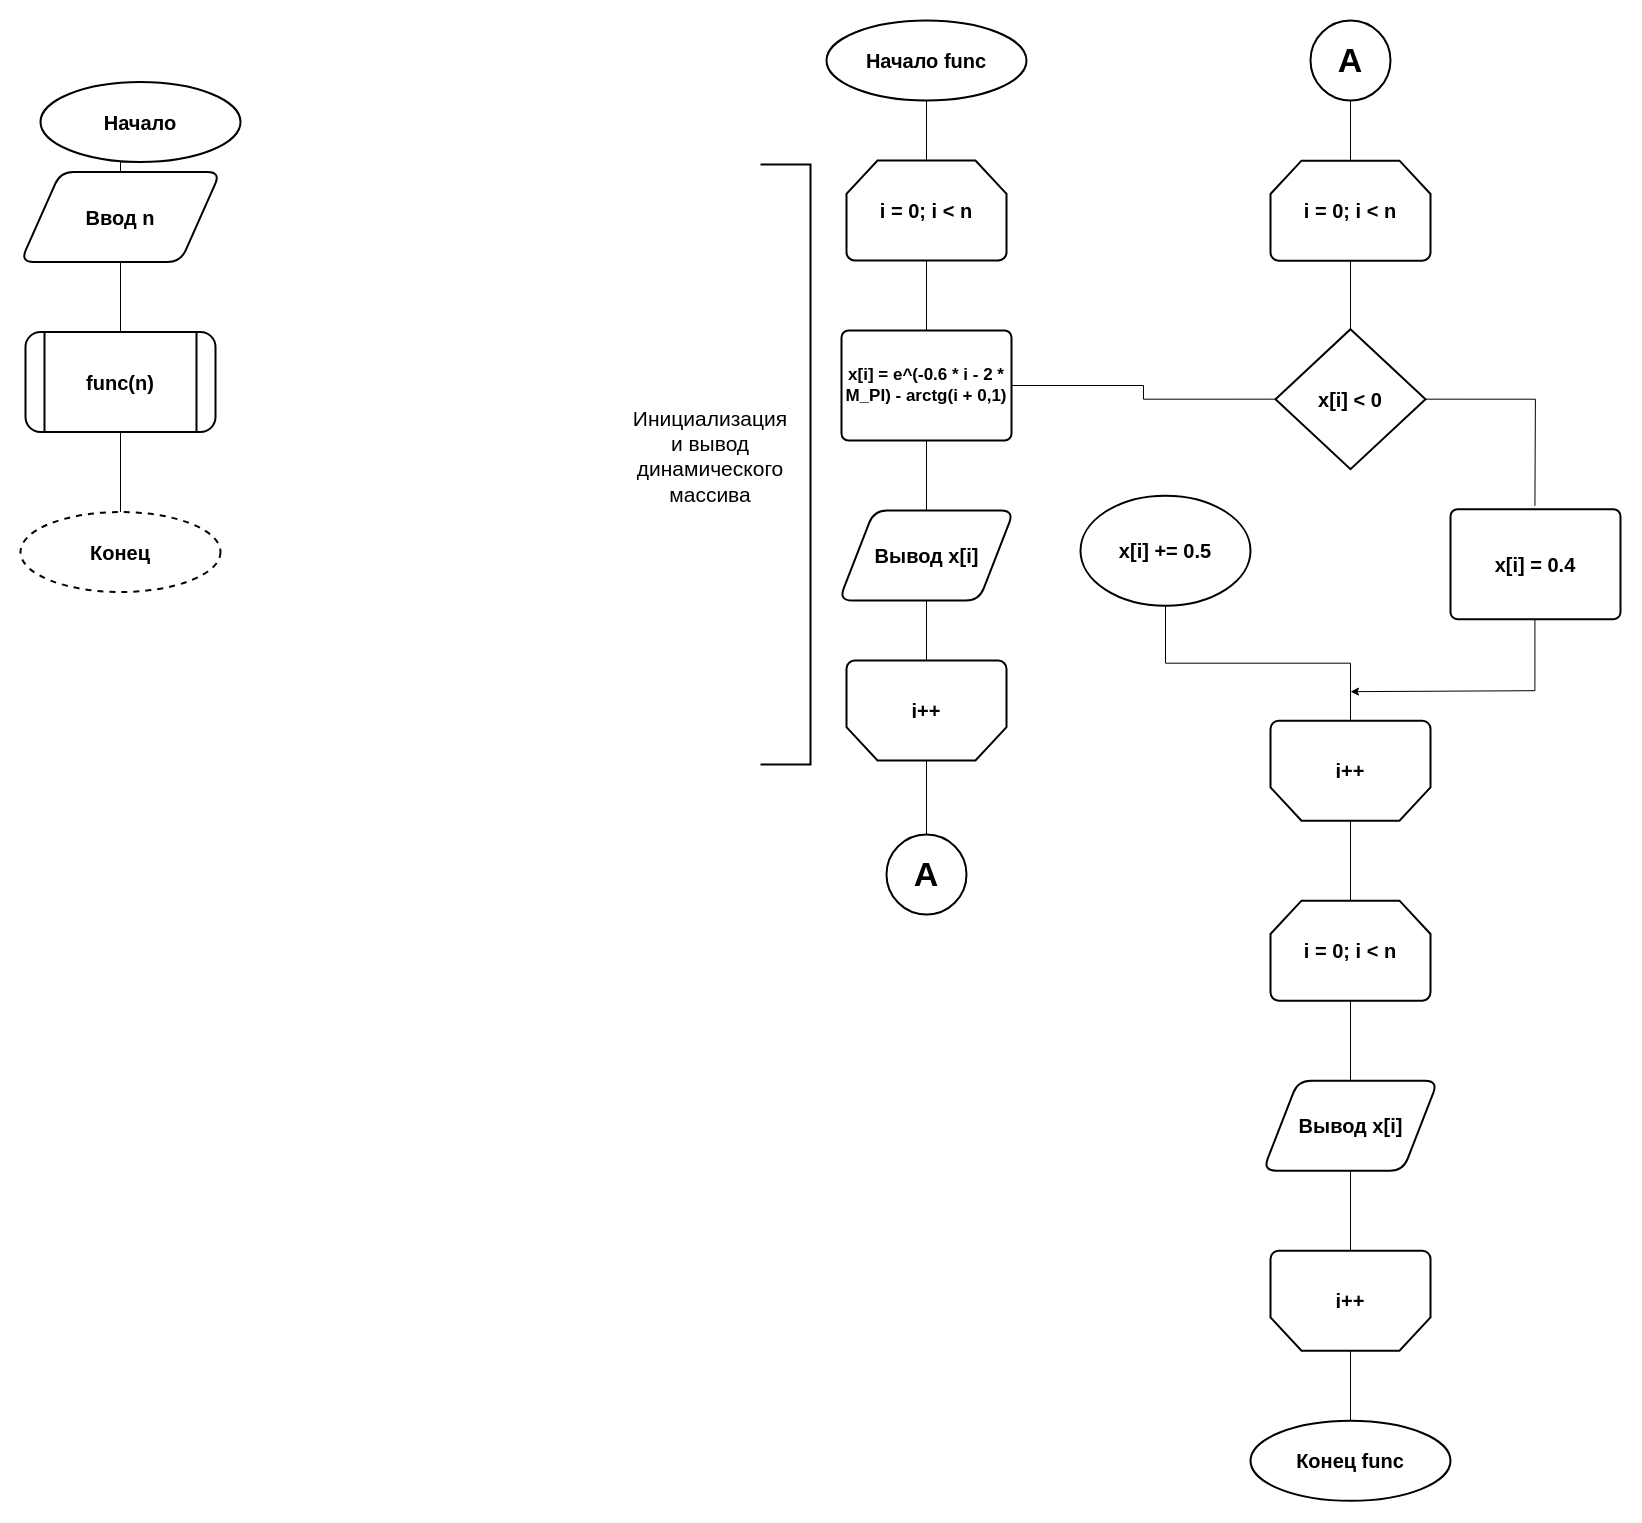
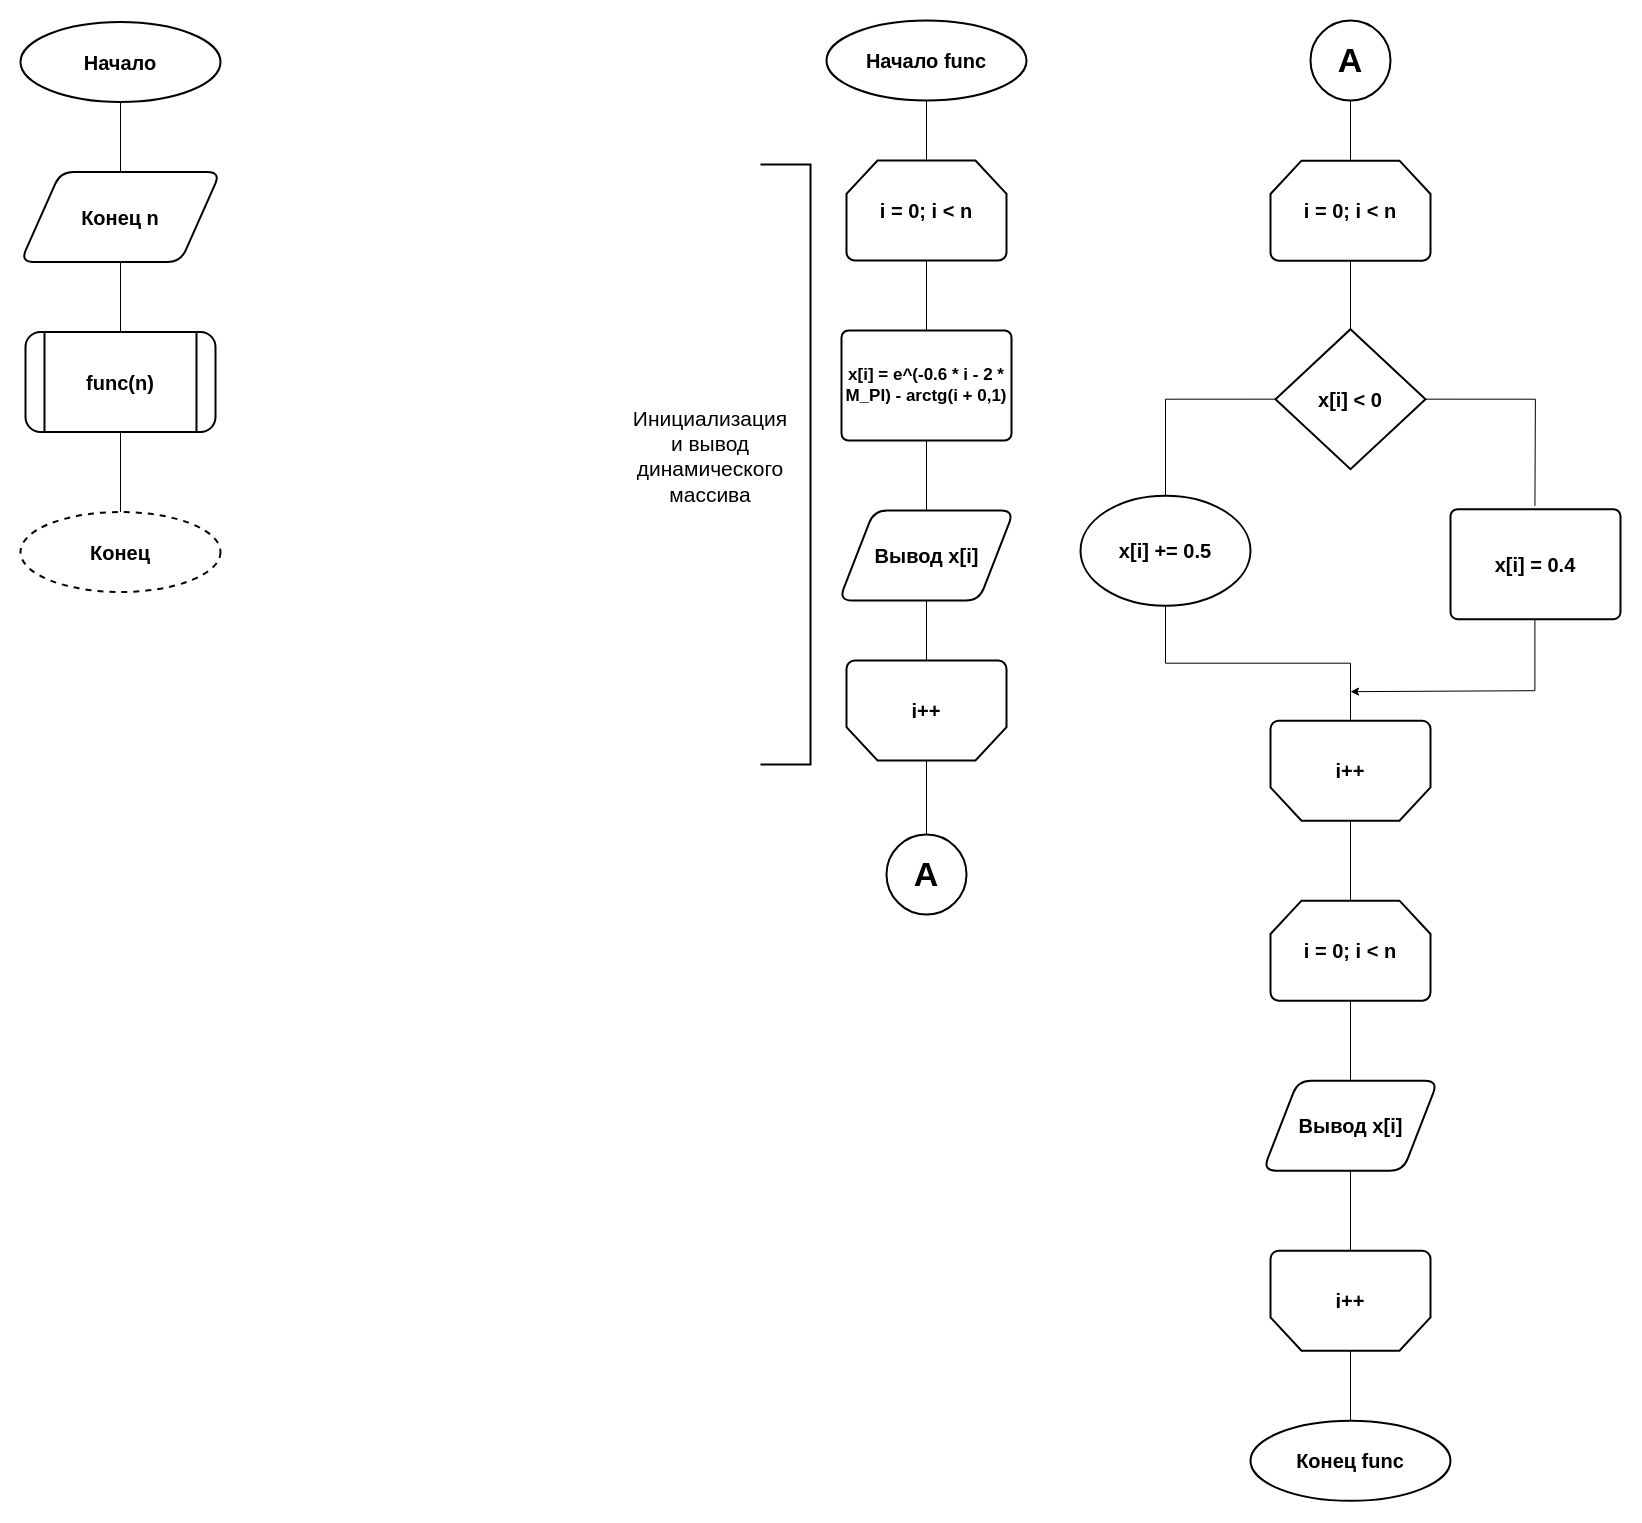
node "Начало": moved (141, 122) -> (121, 62)
node "Ввод n": label "Ввод n" -> "Конец n"
edge "x[i] = e^(-0.6 * i - 2 * M_PI) - arctg(i + 0,1)" -- "x[i] < 0": now "x[i] += 0.5" -- "x[i] < 0"
